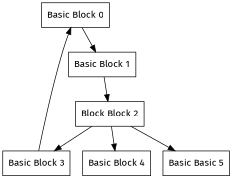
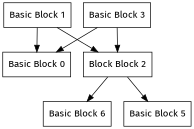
edge "Basic Block 0" -> "Basic Block 1": reversed
edge "Block Block 2" -> "Basic Block 3": reversed
node "Basic Block 4": label "Basic Block 4" -> "Basic Block 6"
node "Basic Basic 5": label "Basic Basic 5" -> "Basic Block 5"
